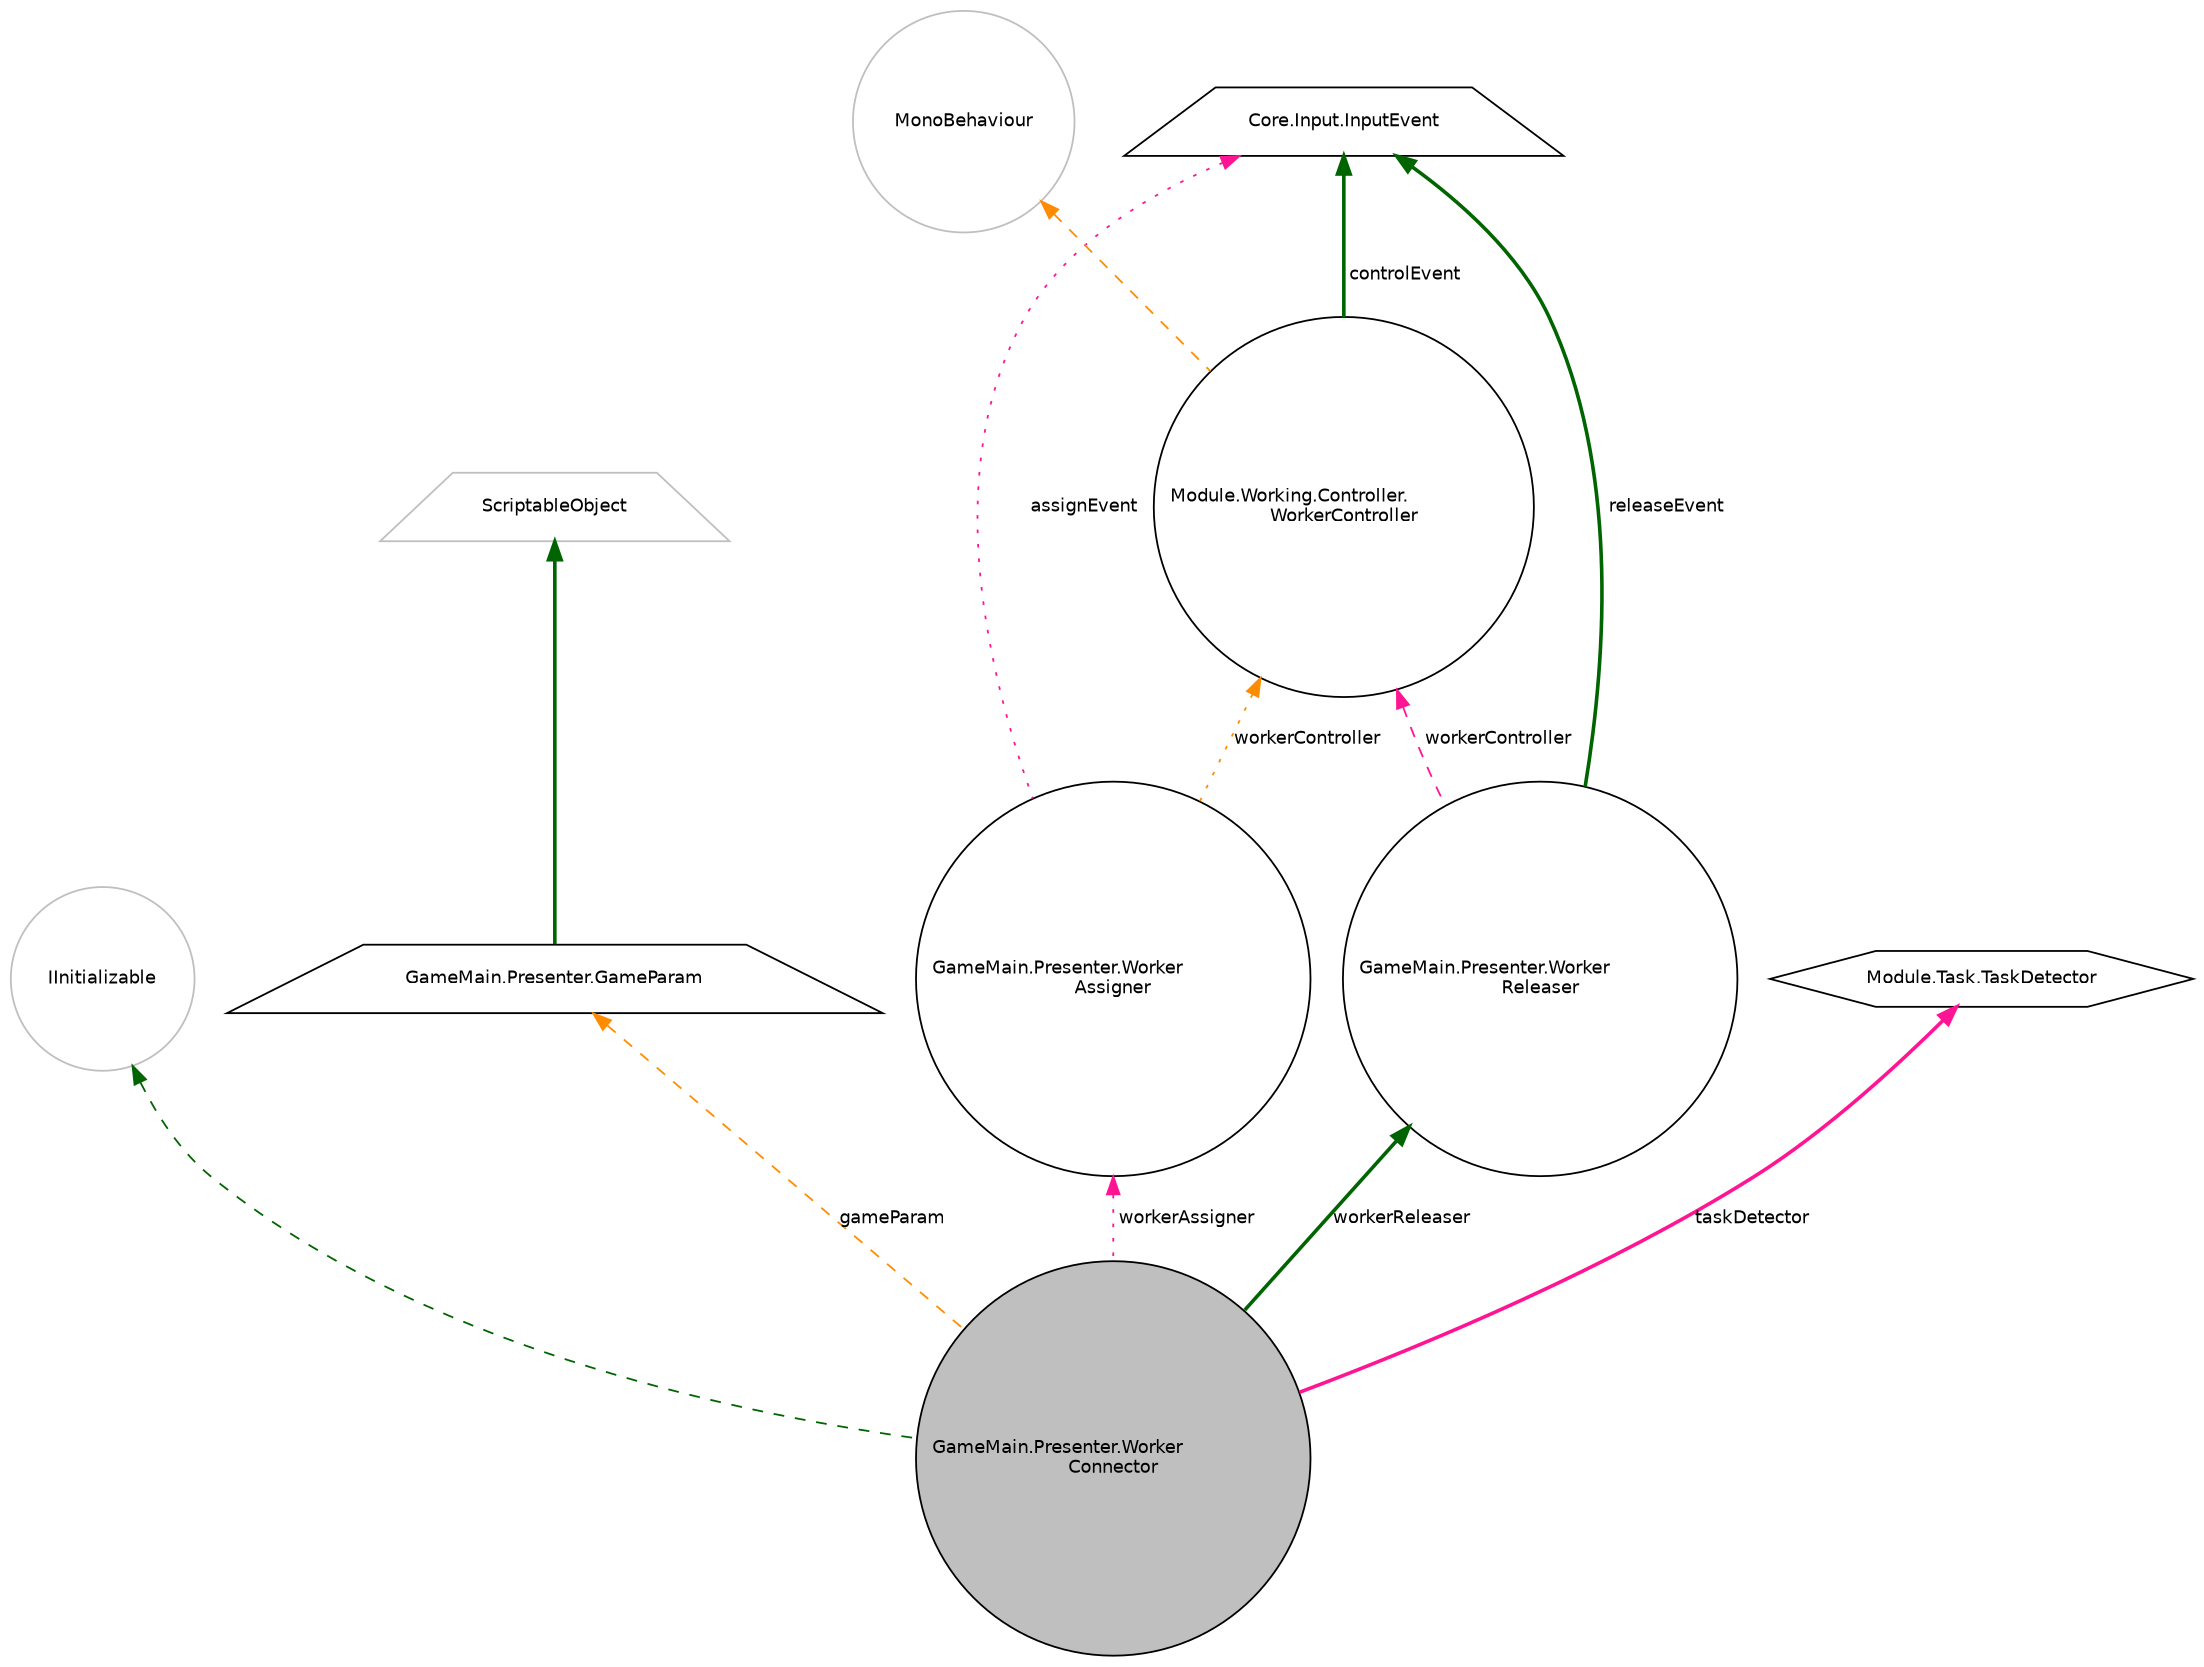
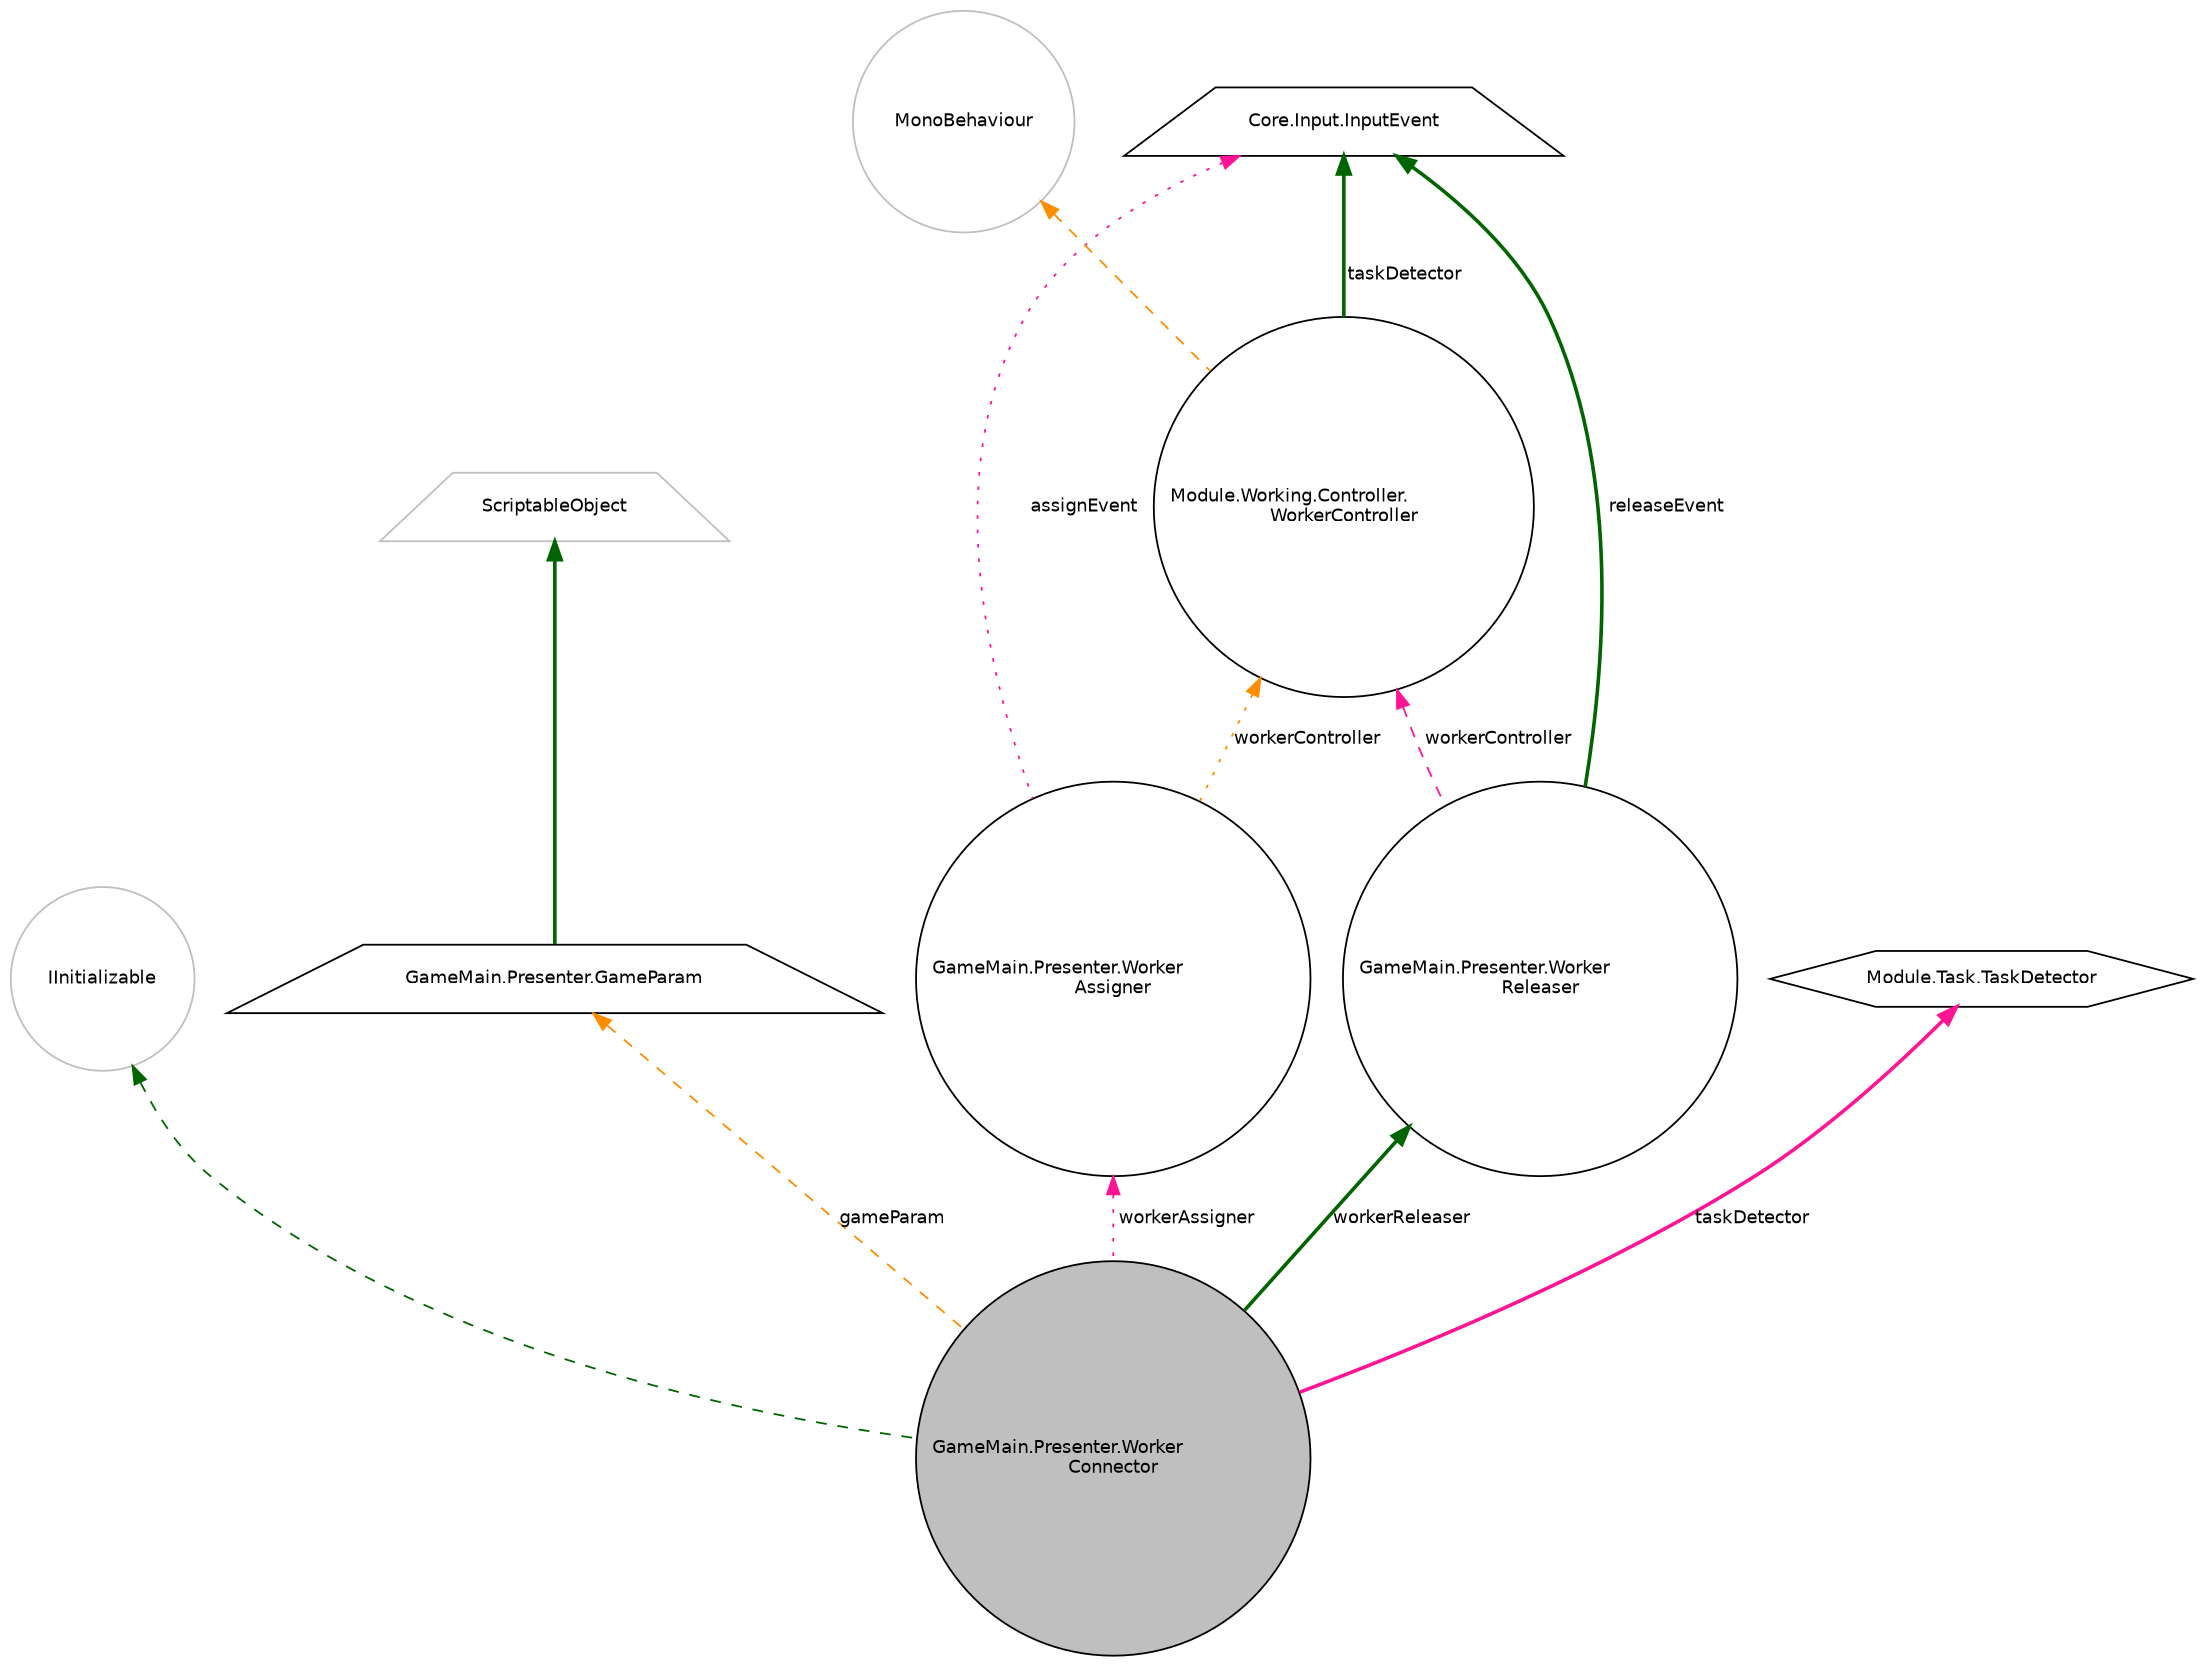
edge "Module.Working.Controller. WorkerController" -> "Core.Input.InputEvent": label " controlEvent" -> " taskDetector"
